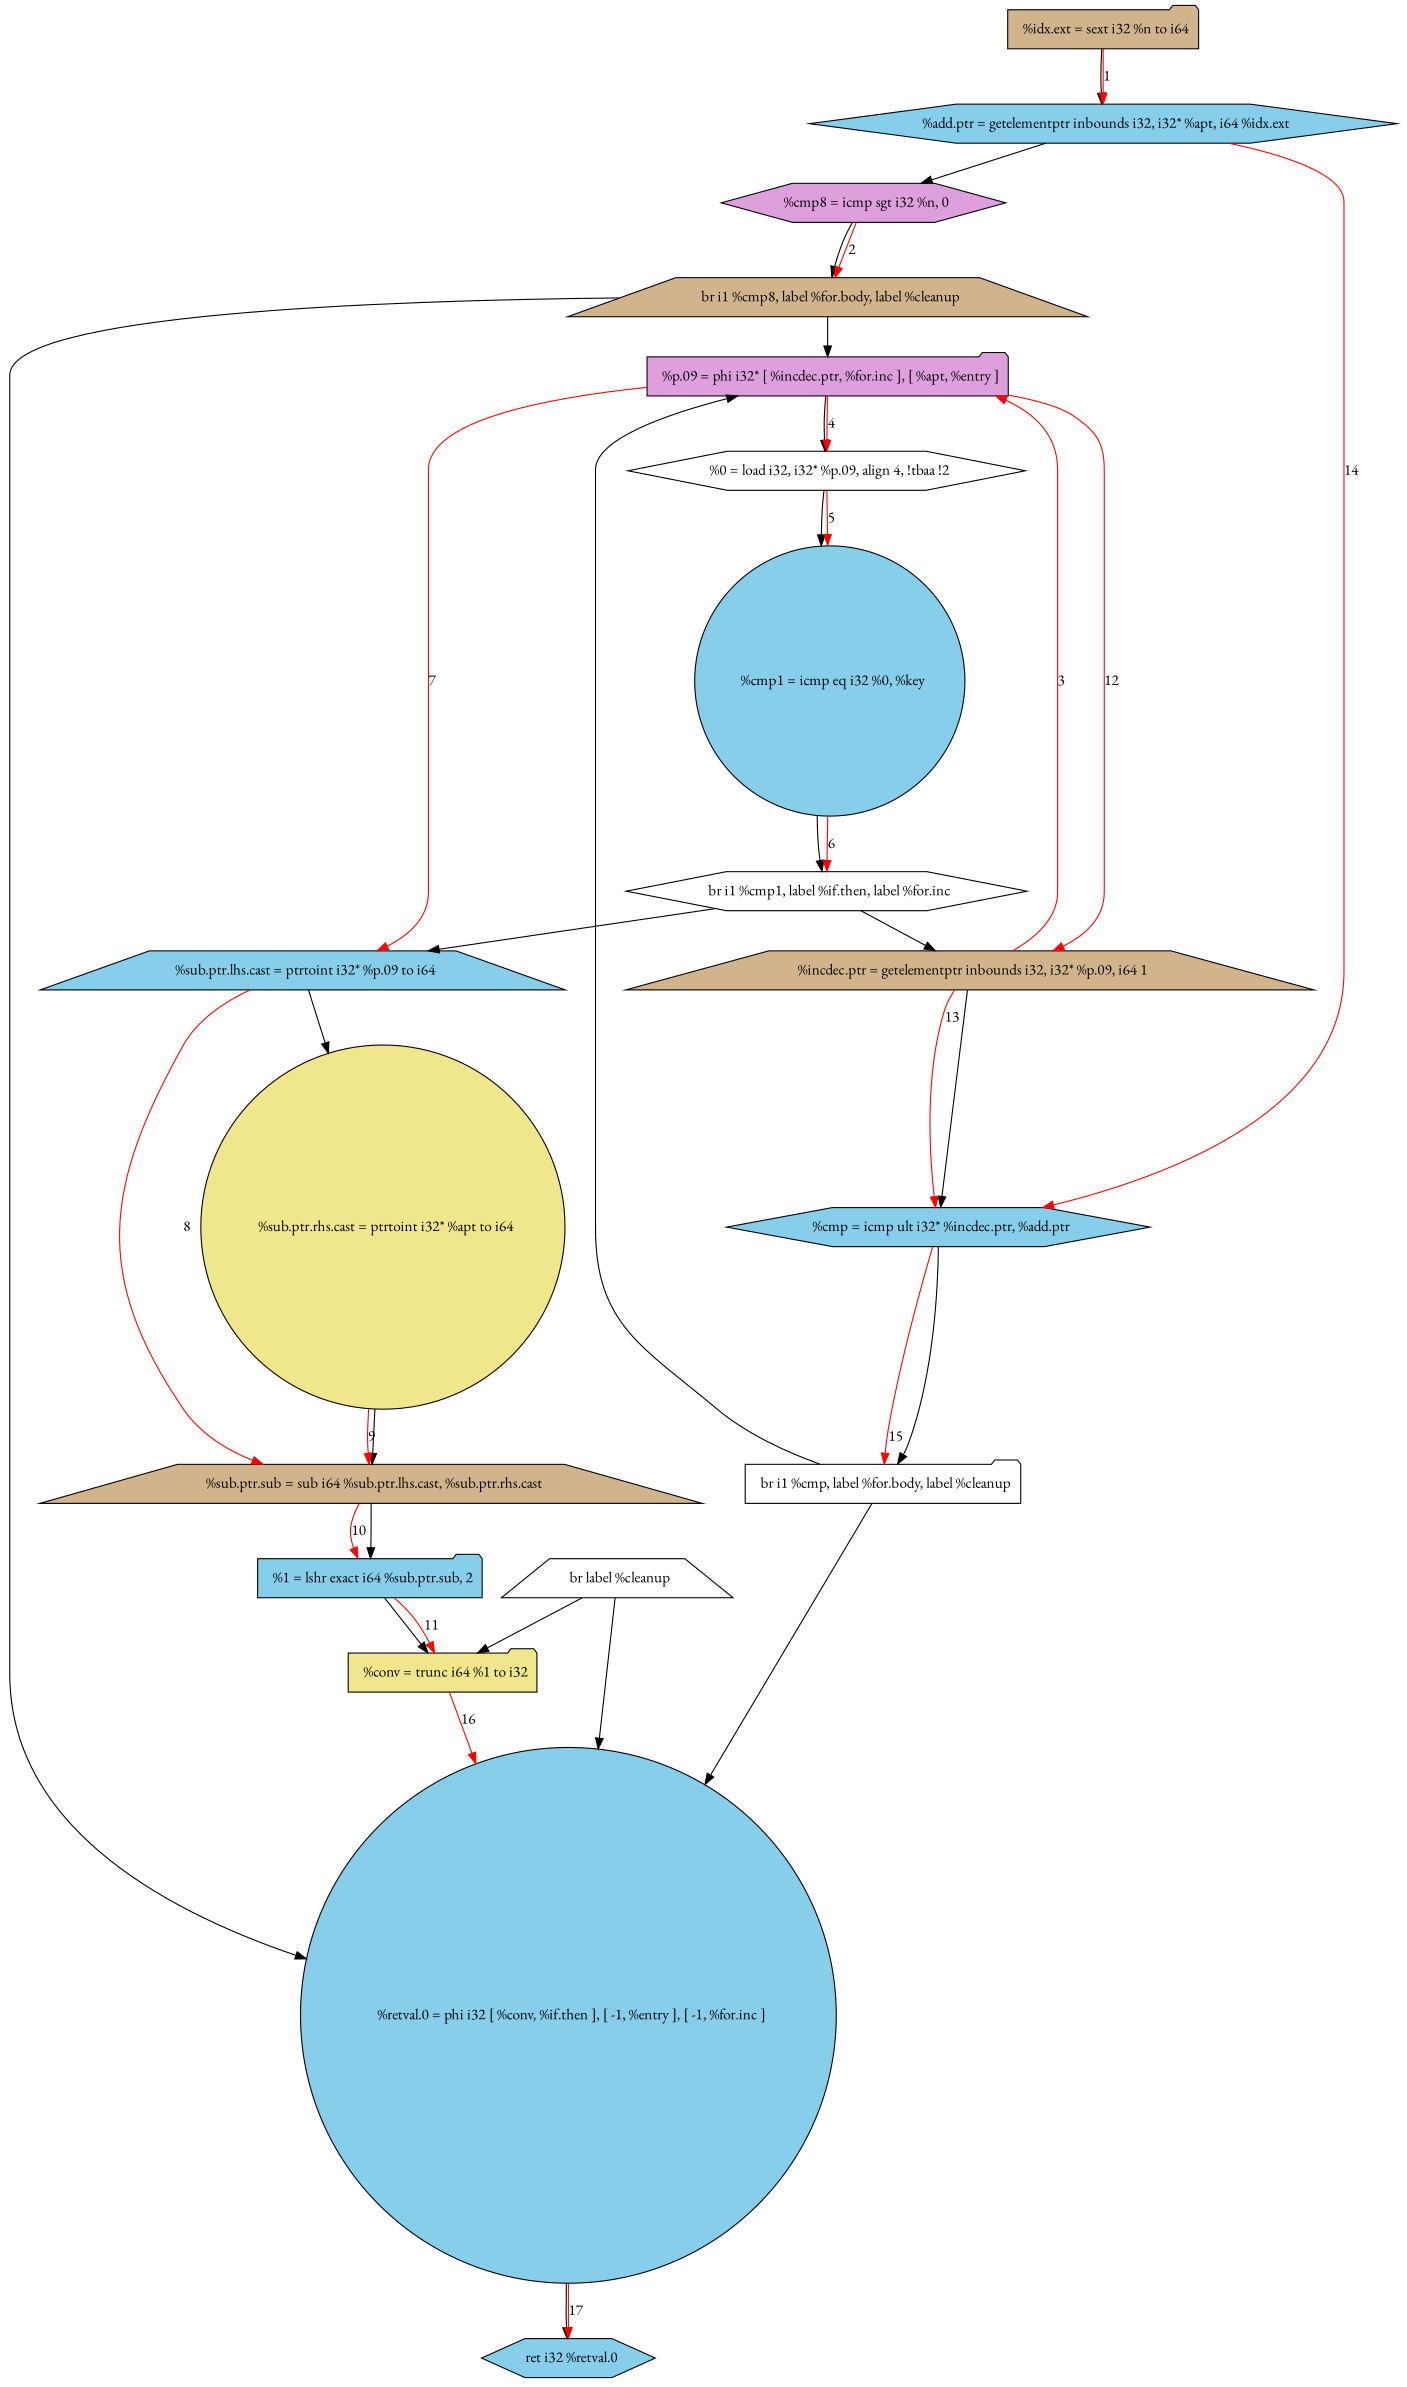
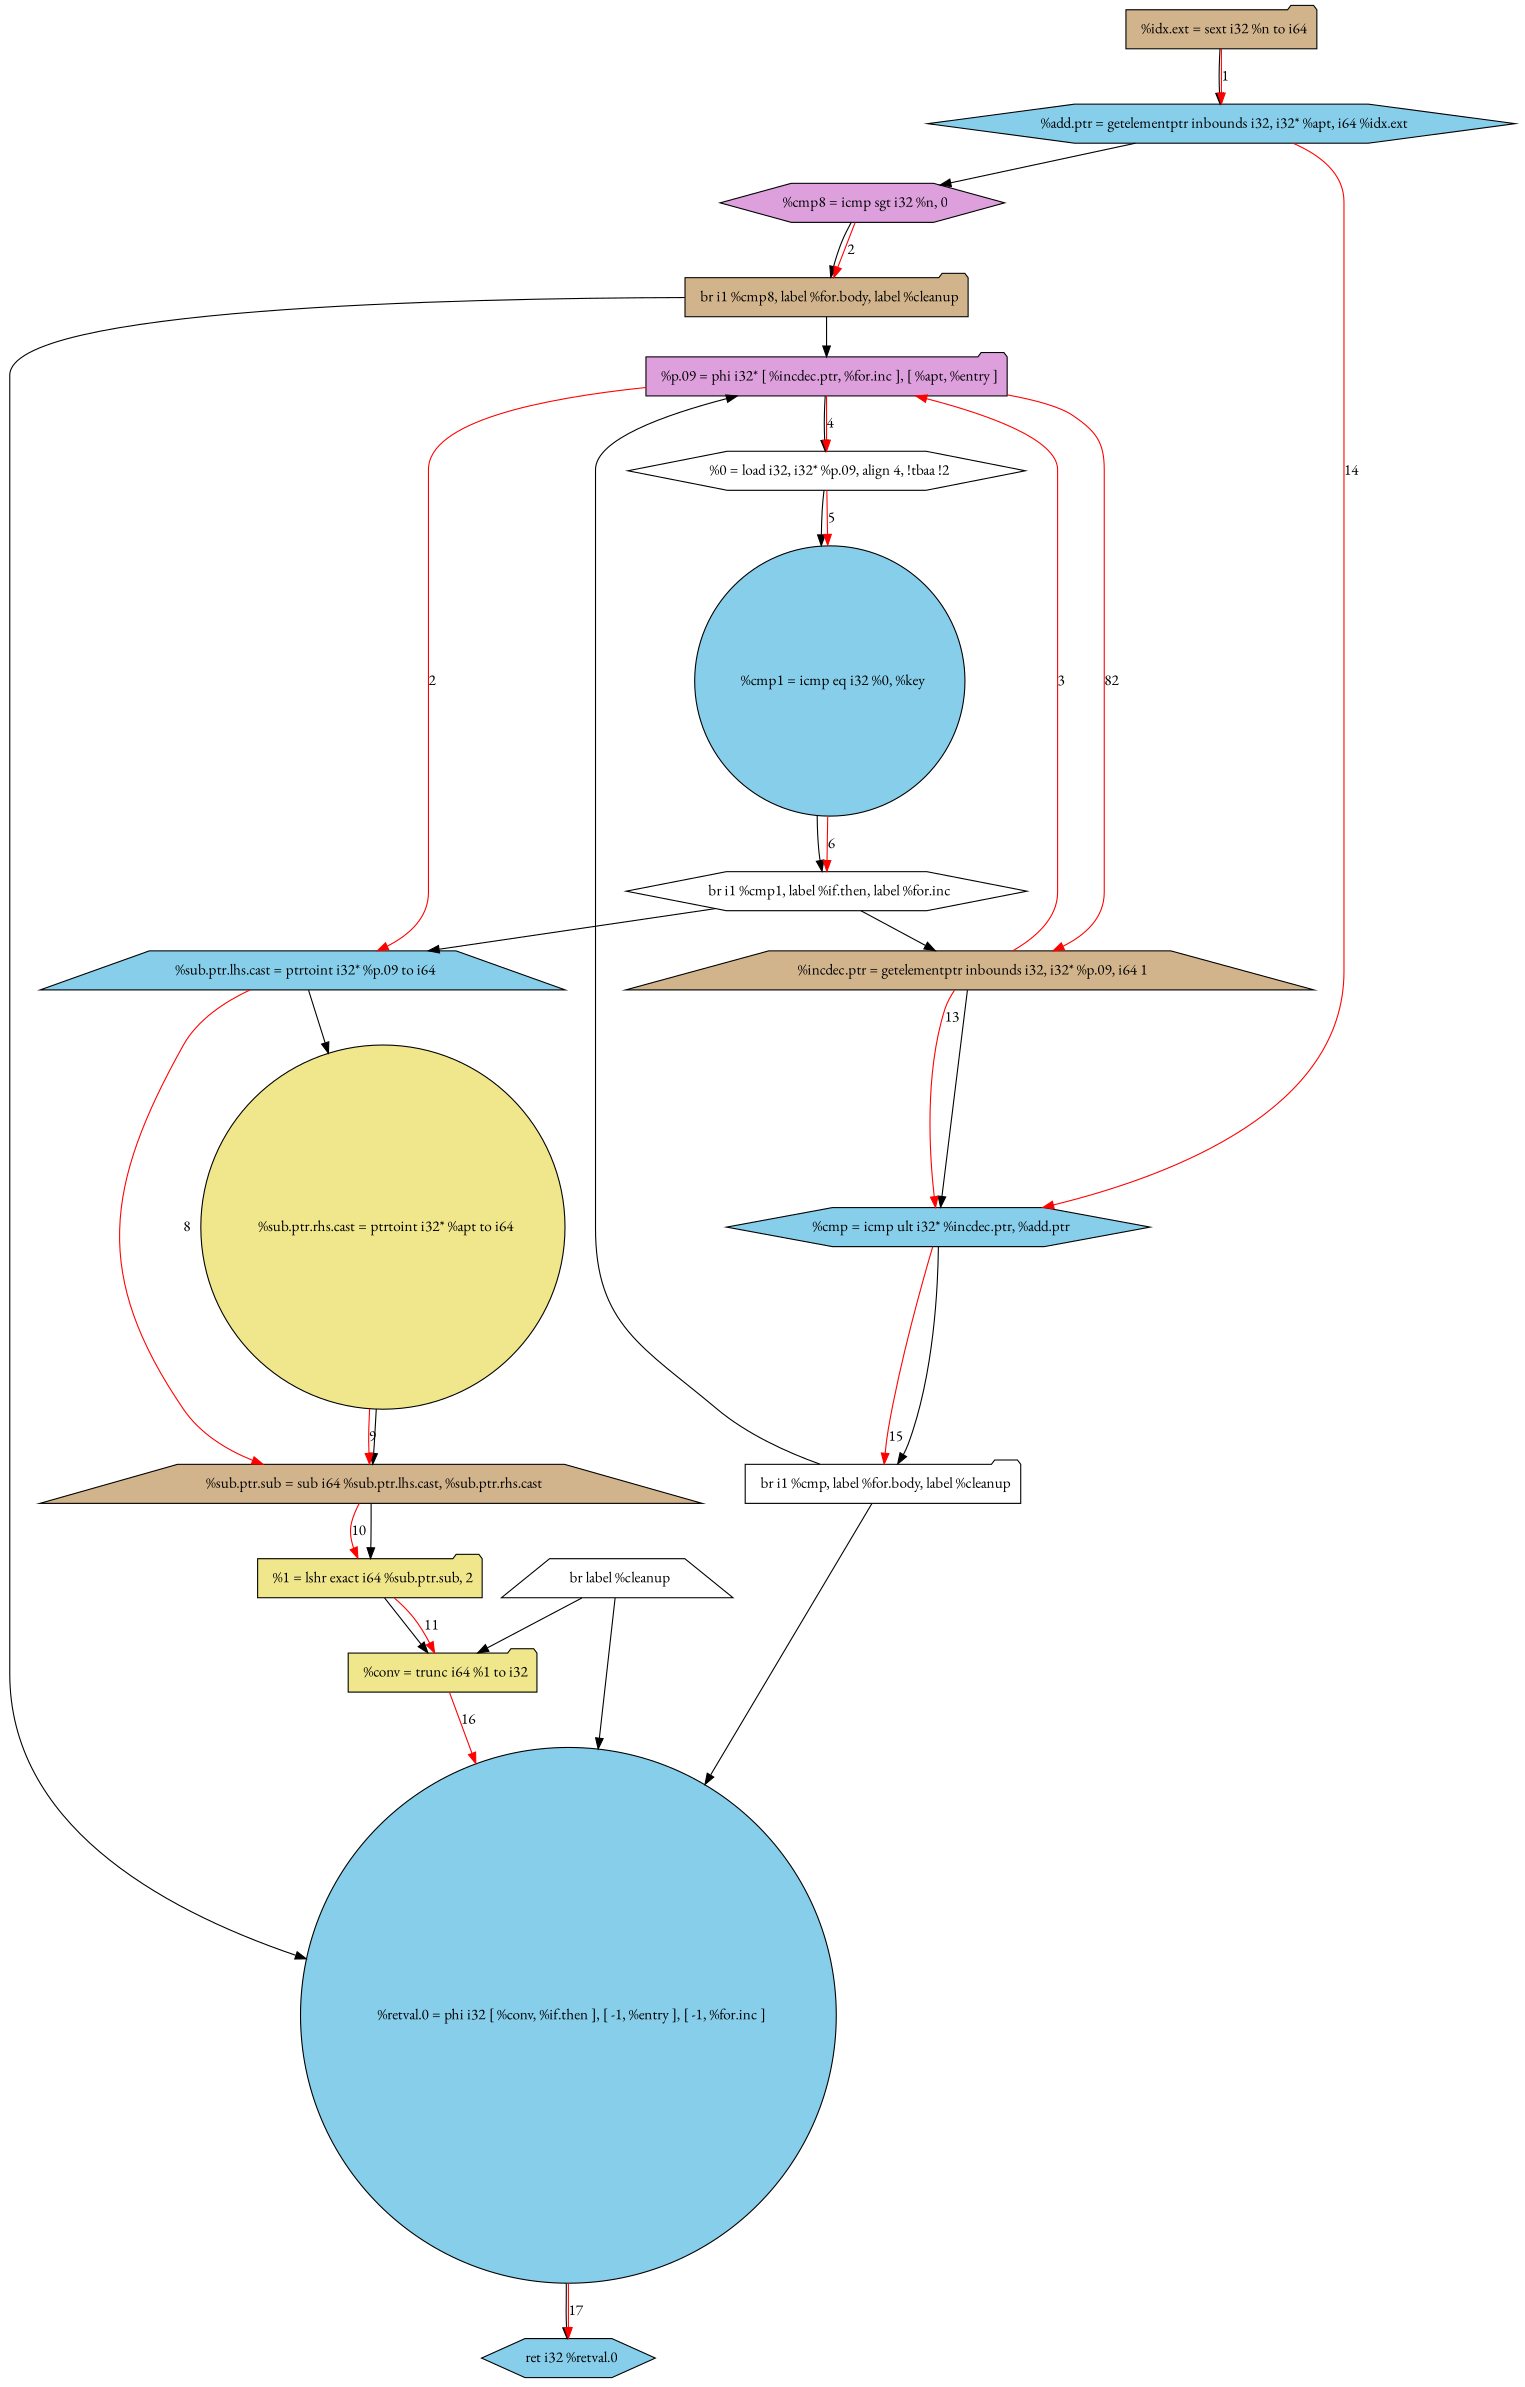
node "br i1 %cmp8, label %for.body, label %cleanup": shape trapezium -> folder
edge "%p.09 = phi i32* [ %incdec.ptr, %for.inc ], [ %apt, %entry ]" -> "%sub.ptr.lhs.cast = ptrtoint i32* %p.09 to i64": label "7" -> "2"
edge "%p.09 = phi i32* [ %incdec.ptr, %for.inc ], [ %apt, %entry ]" -> "%incdec.ptr = getelementptr inbounds i32, i32* %p.09, i64 1": label "12" -> "82"
node "%1 = lshr exact i64 %sub.ptr.sub, 2": fillcolor skyblue -> khaki
